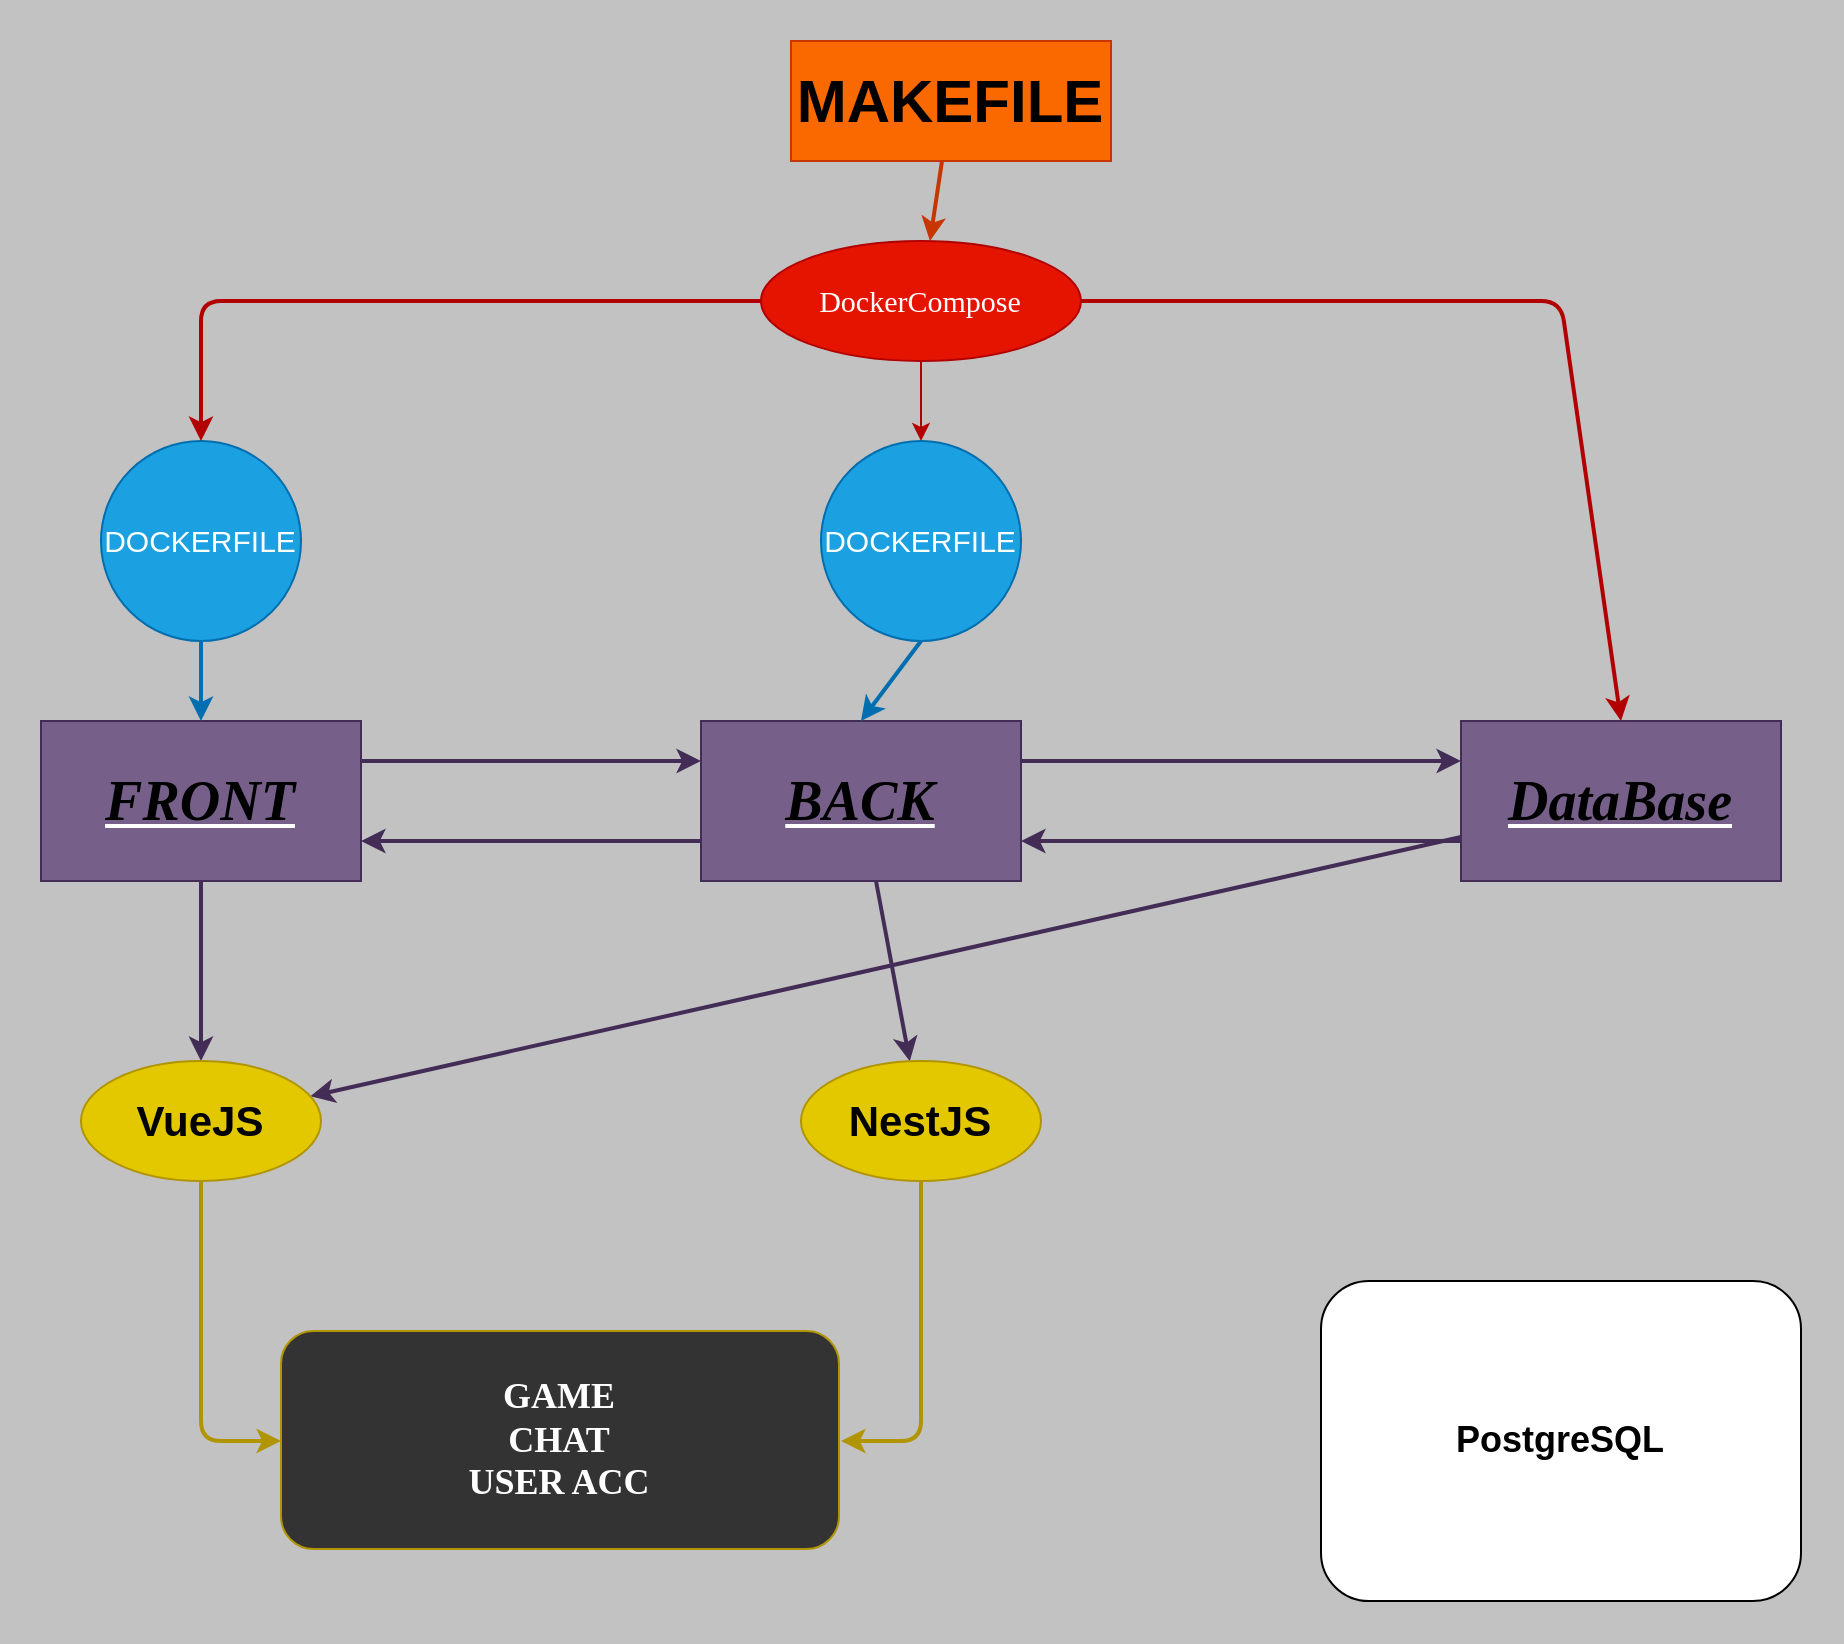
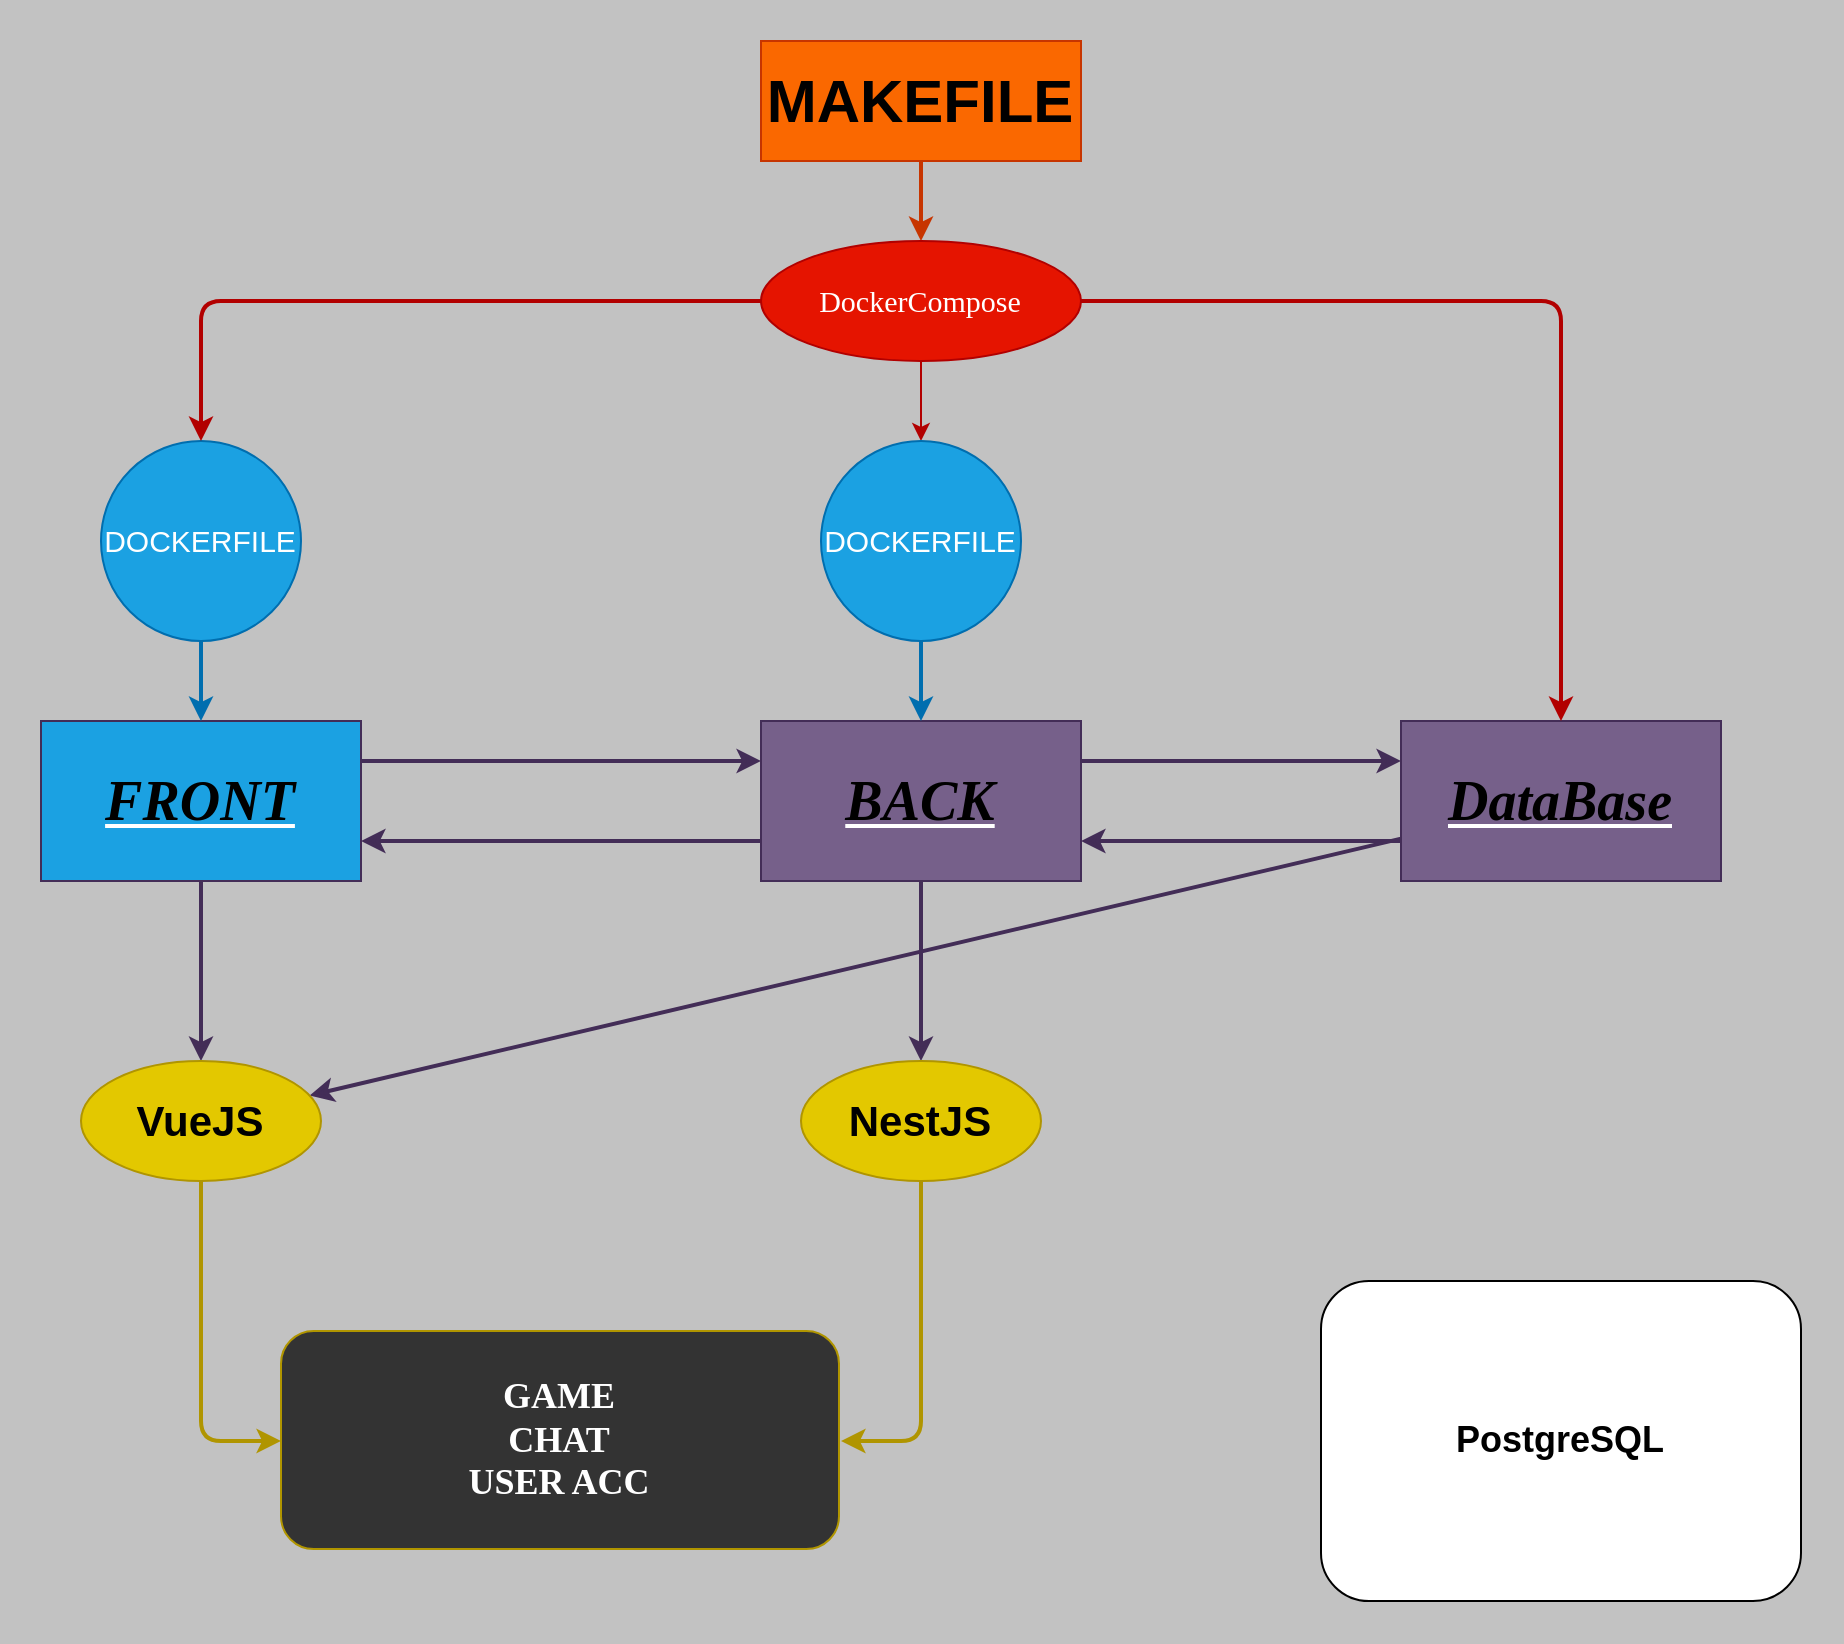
node "MAKEFILE": moved (951, 101) -> (921, 101)
node "FRONT": fillcolor #76608a -> #1ba1e2
node "BACK": moved (861, 801) -> (921, 801)
node "DataBase": moved (1621, 801) -> (1561, 801)
